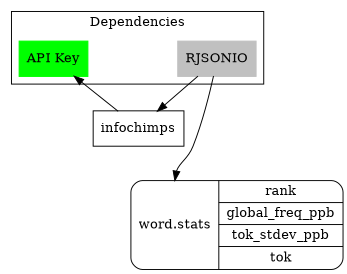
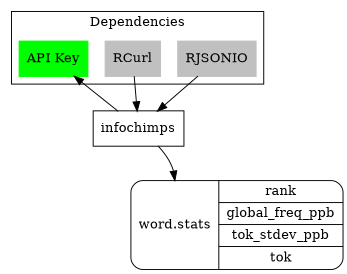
node "RCurl": added
edge "RJSONIO" -> "word.stats": now "infochimps" -> "word.stats"
